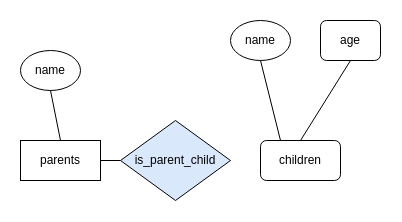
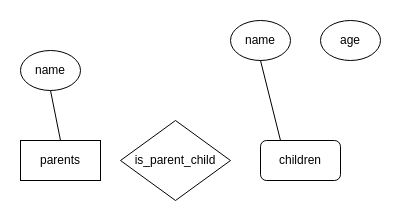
node "age": shape rounded rectangle -> ellipse
edge "age" -- "children": removed
edge "parents" -- "is_parent_child": removed
node "is_parent_child": fillcolor #dae8fc -> #ffffff
